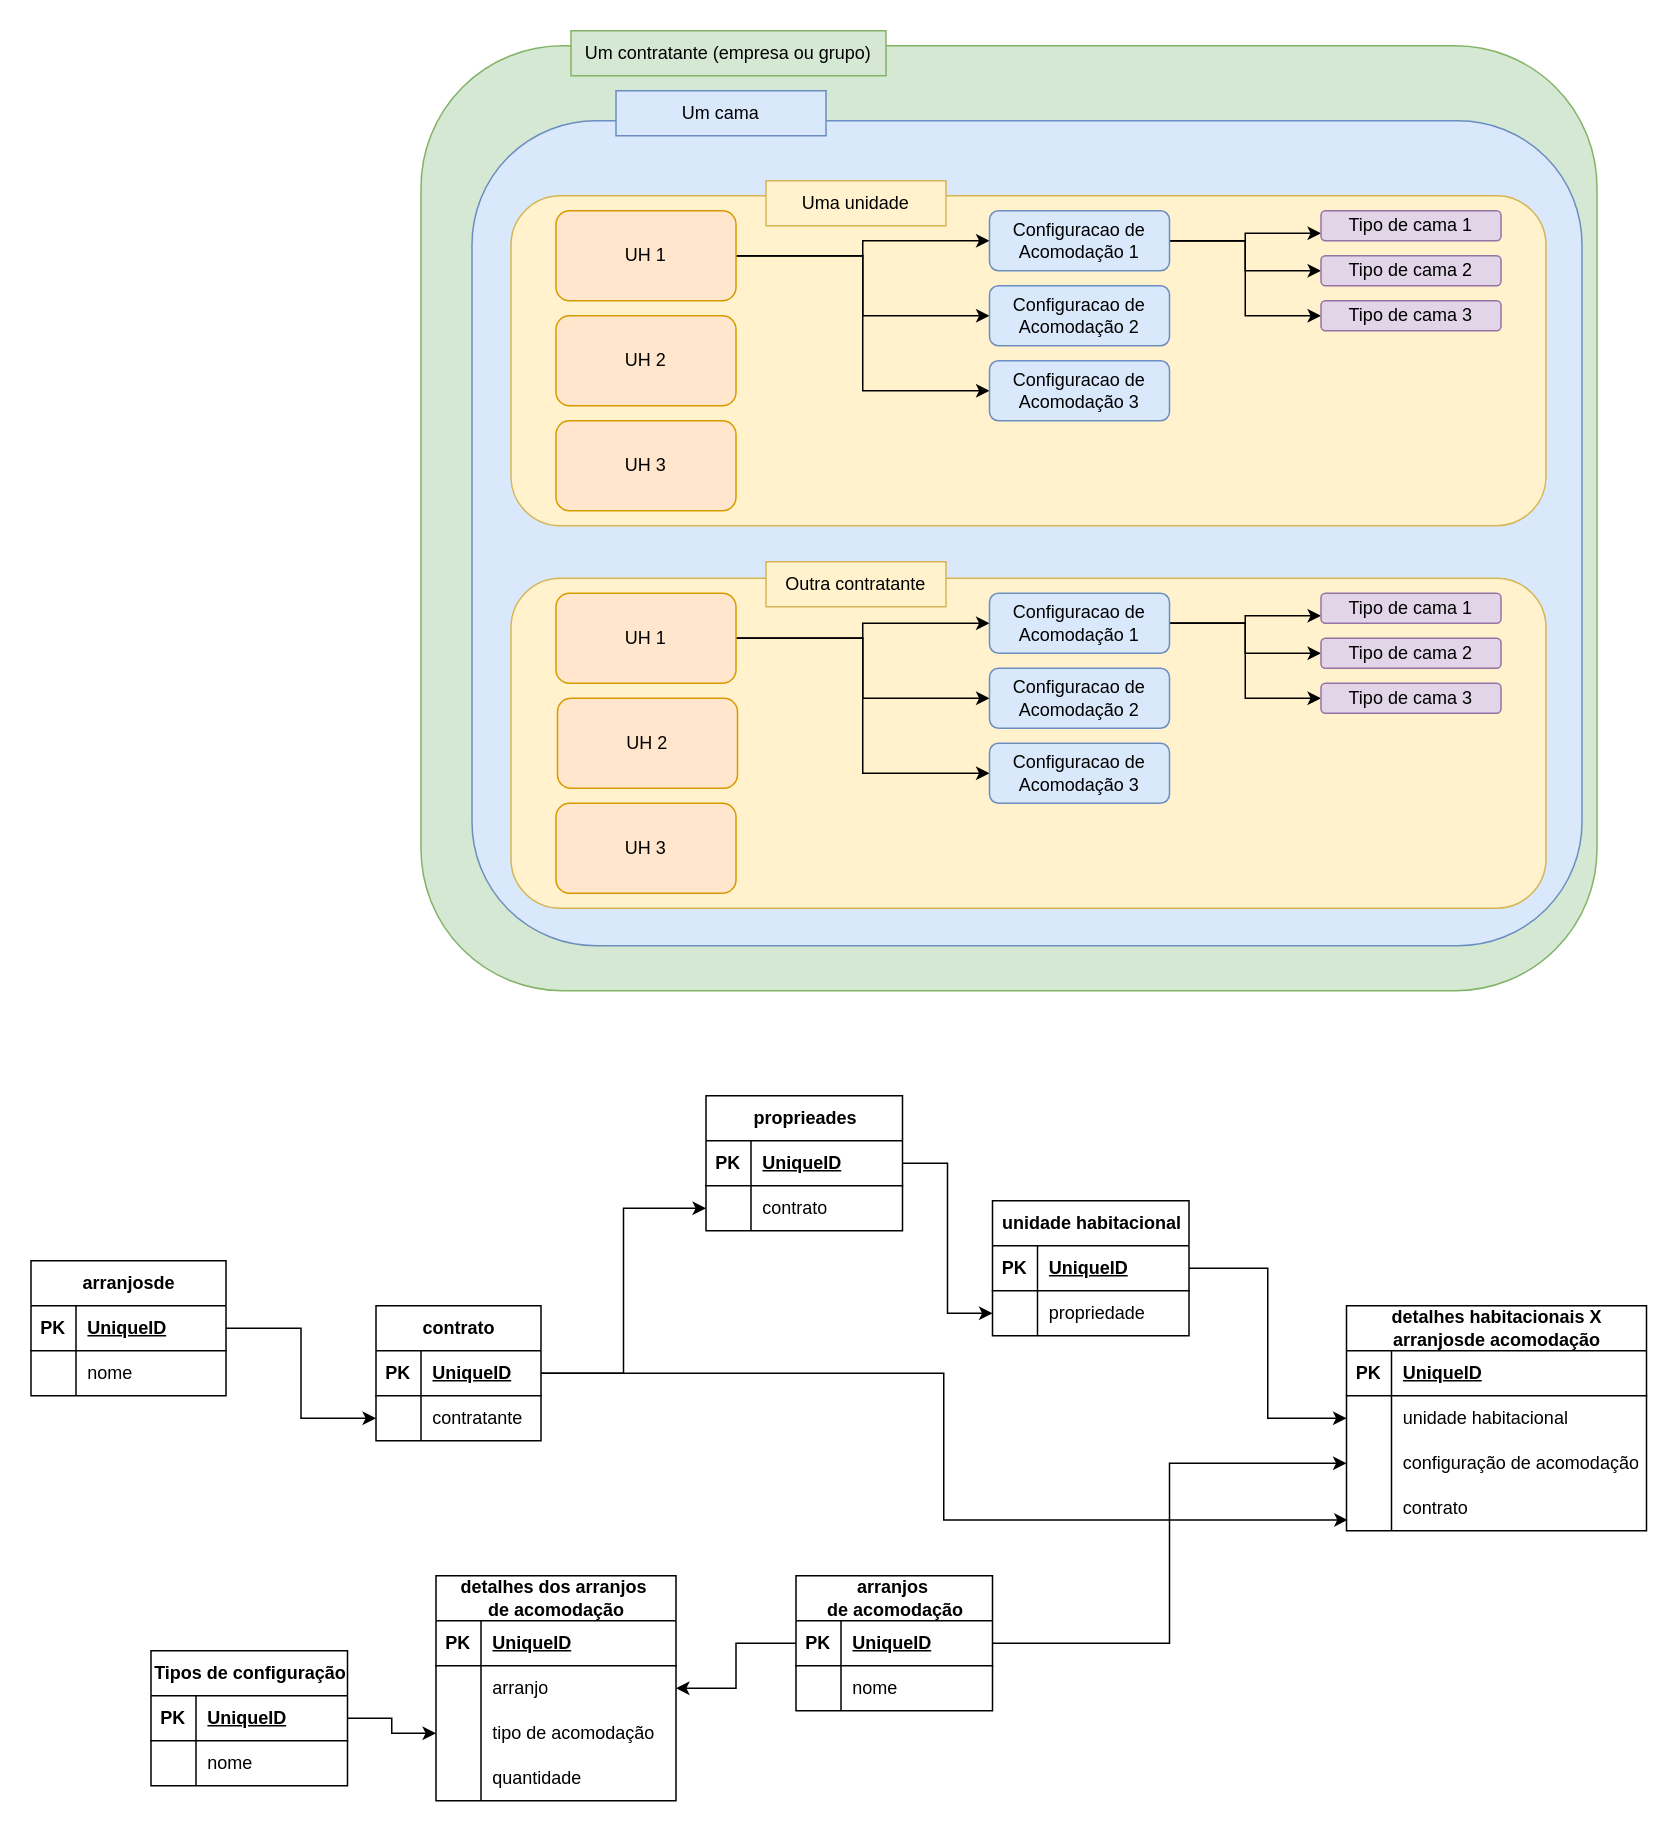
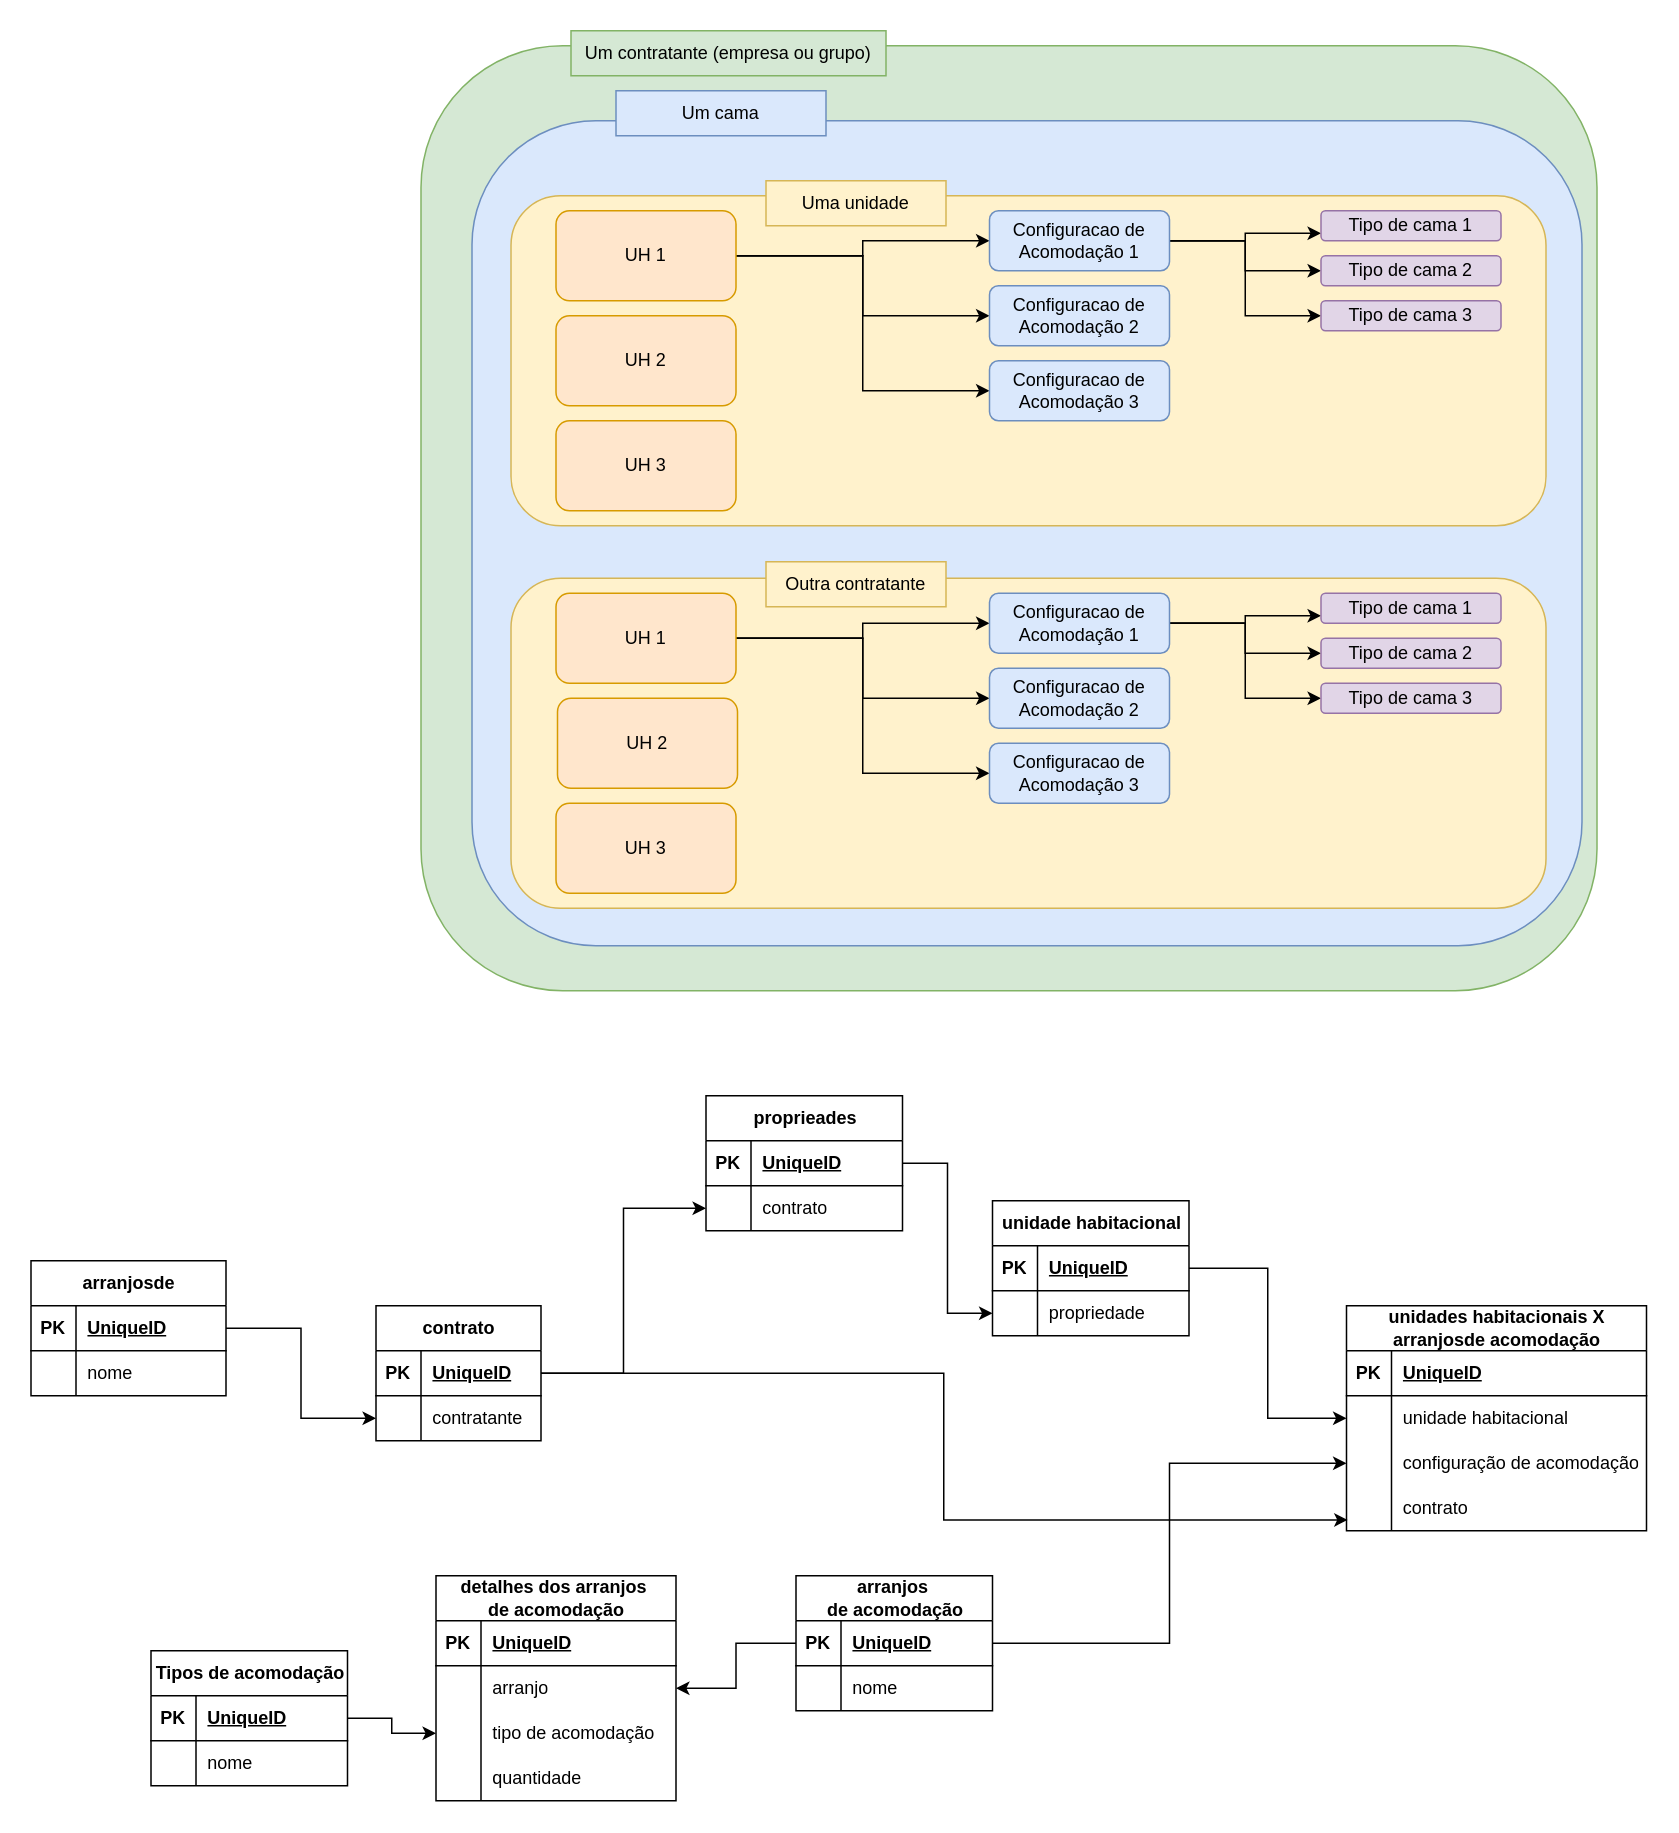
node "detalhes habitacionais X arranjosde acomodação": label "detalhes habitacionais X arranjosde acomodação" -> "unidades habitacionais X arranjosde acomodação"
node "Tipos de configuração": label "Tipos de configuração" -> "Tipos de acomodação"
